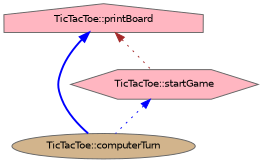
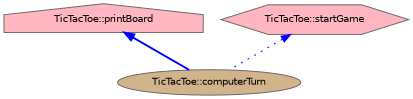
edge "TicTacToe::startGame" -> "TicTacToe::printBoard": removed
